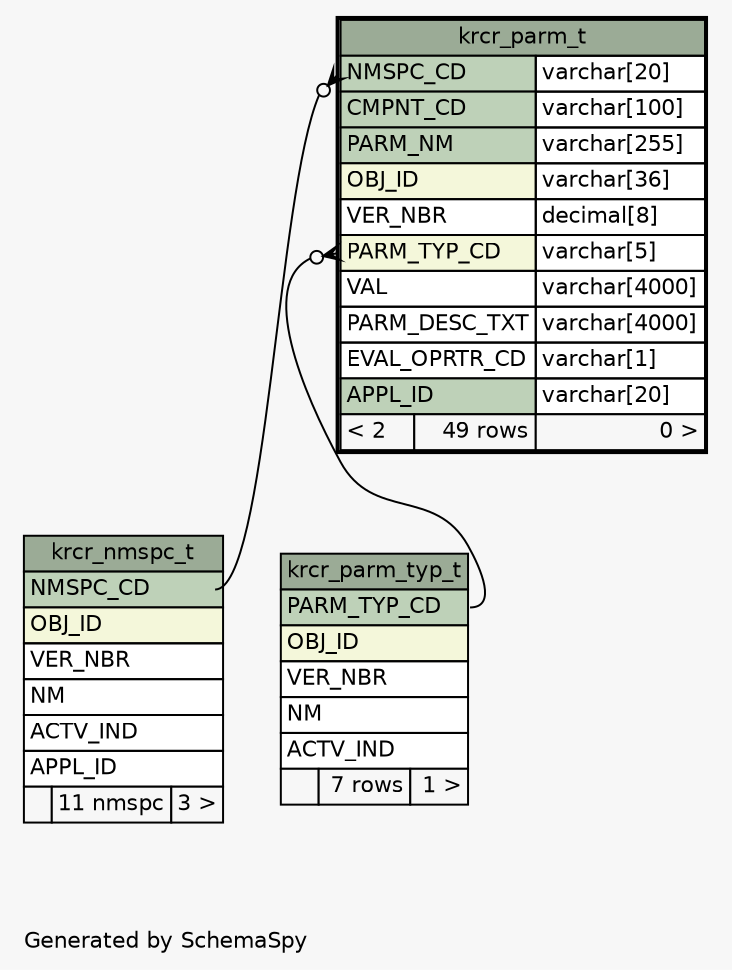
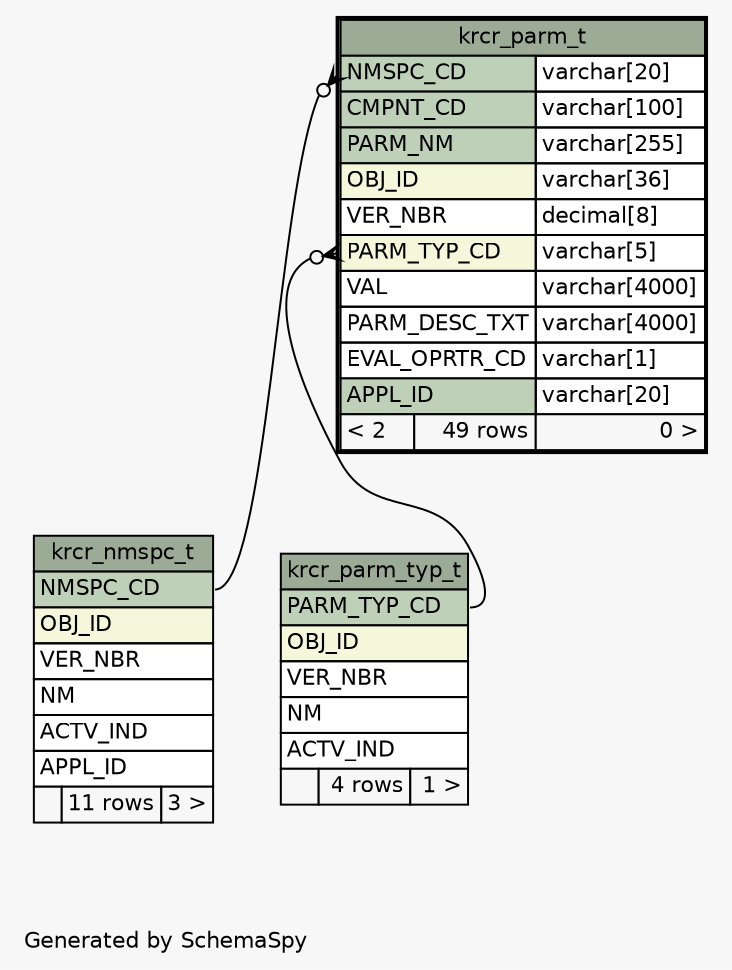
node "krcr_parm_typ_t": text "7 rows" -> "4 rows"
node "krcr_nmspc_t": text "11 nmspc" -> "11 rows"
